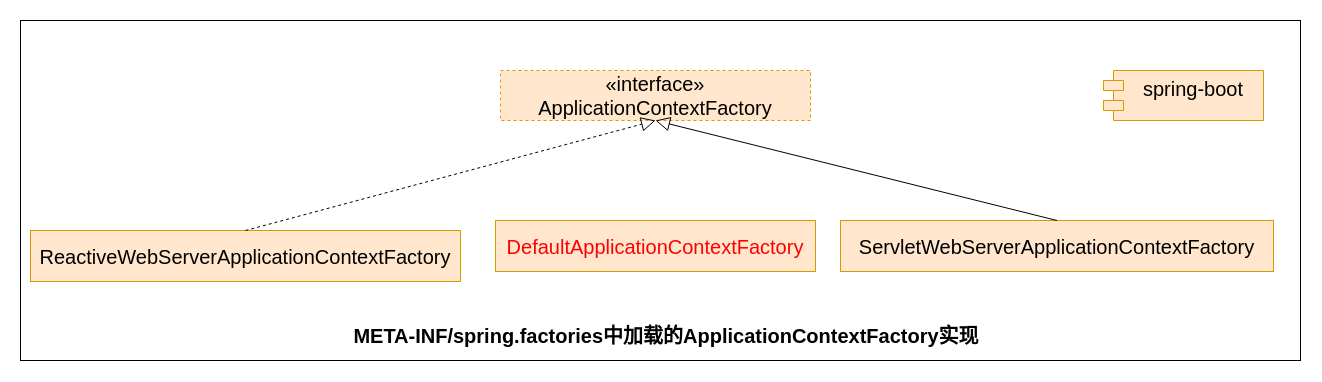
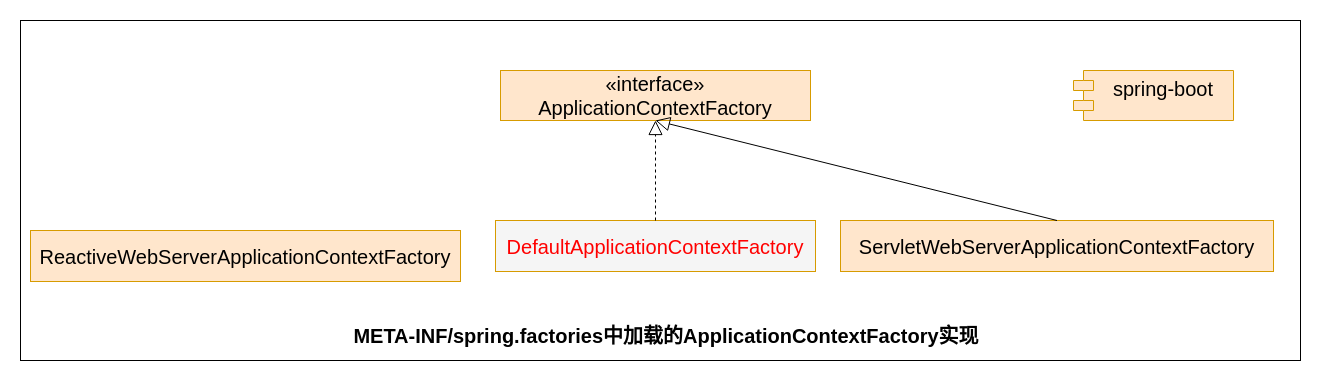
node "«interface» ApplicationContextFactory": style dashed -> solid
node "spring-boot": moved (1184, 96) -> (1154, 96)
edge "ReactiveWebServerApplicationContextFactory" -> "«interface» ApplicationContextFactory": removed
edge "DefaultApplicationContextFactory" -> "«interface» ApplicationContextFactory": added
node "DefaultApplicationContextFactory": fillcolor #ffe6cc -> #f5f5f5
